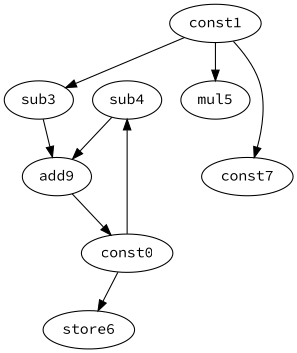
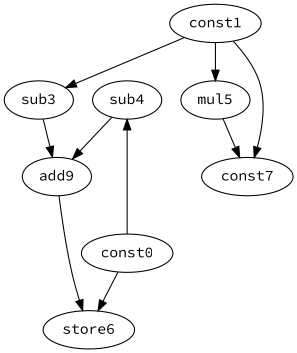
edge "mul5" -> "const7": added
edge "add9" -> "const0": now "add9" -> "store6"
